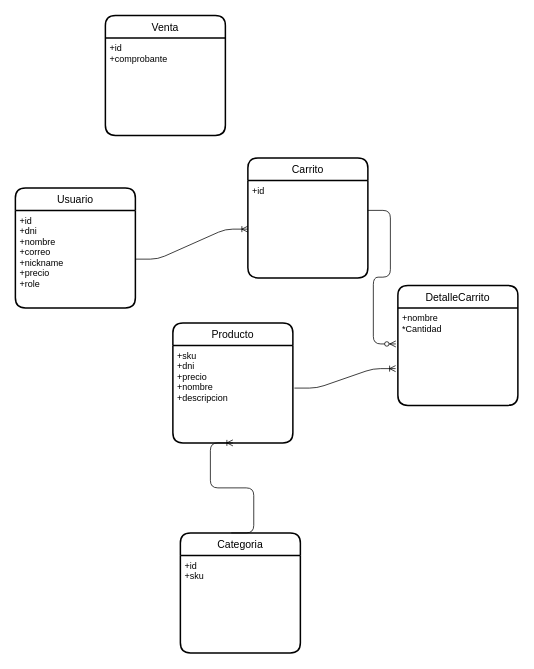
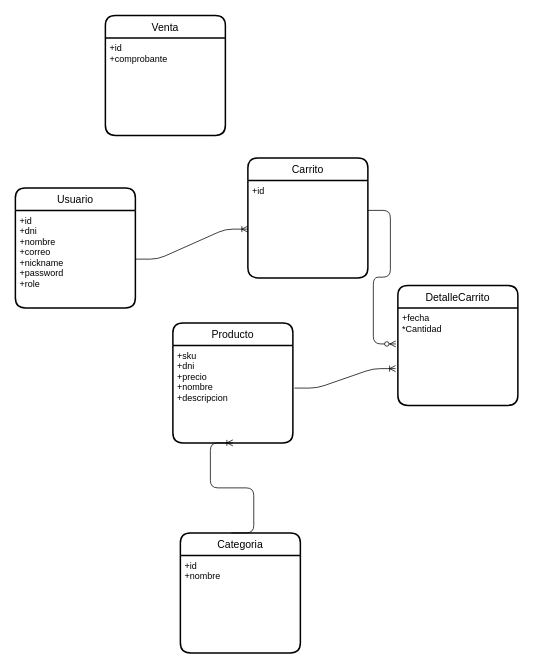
node "+id +dni +nombre +correo +nickname +precio +role": label "+id +dni +nombre +correo +nickname +precio +role" -> "+id +dni +nombre +correo +nickname +password +role"
node "+nombre *Cantidad": label "+nombre *Cantidad" -> "+fecha *Cantidad"
node "+id +sku": label "+id +sku" -> "+id +nombre"
